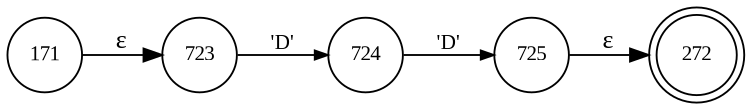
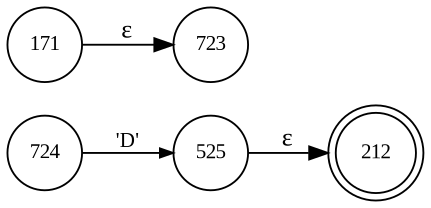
edge "723" -> "724": removed, label "'D'"
node "725": label "725" -> "525"
node "272": label "272" -> "212"
